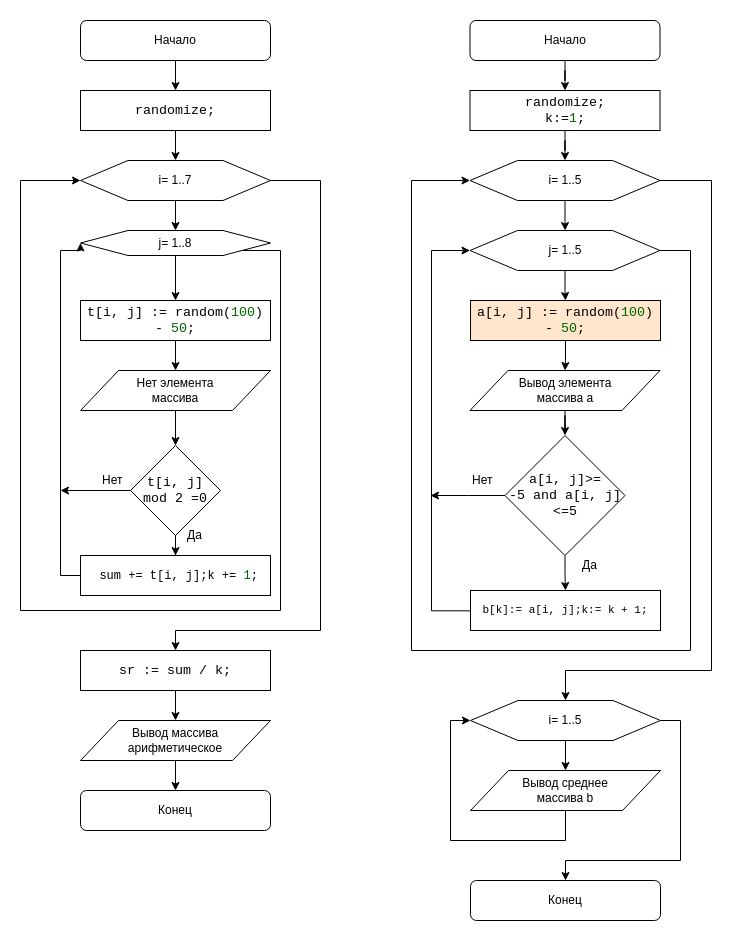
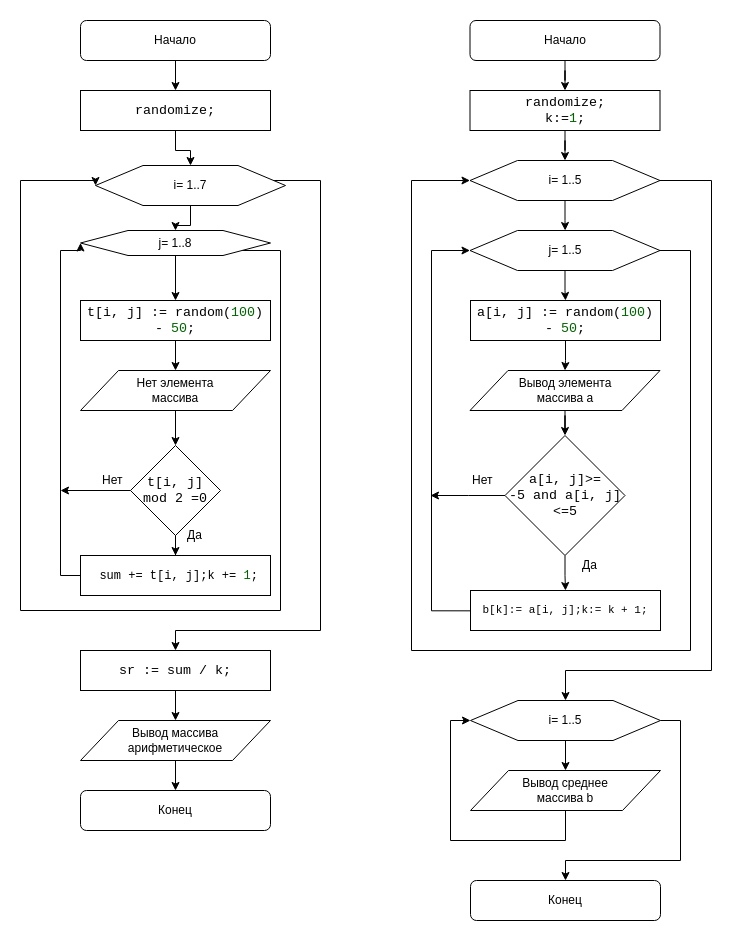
node "i= 1..7": moved (176, 181) -> (191, 186)
node "a[i, j] := random(100) - 50;": fillcolor #ffe6cc -> #ffffff
